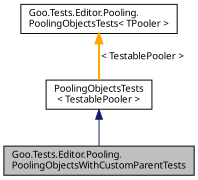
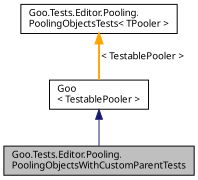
node "PoolingObjectsTests < TestablePooler >": label "PoolingObjectsTests < TestablePooler >" -> "Goo < TestablePooler >"
